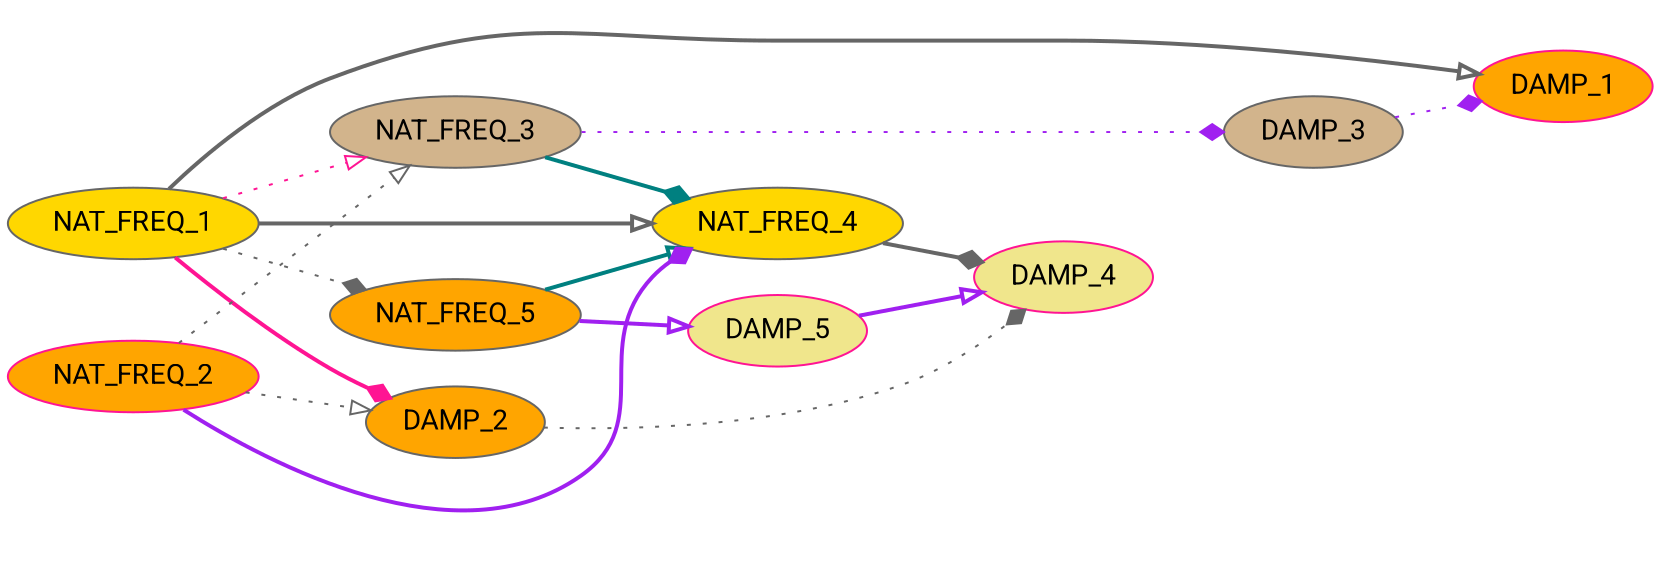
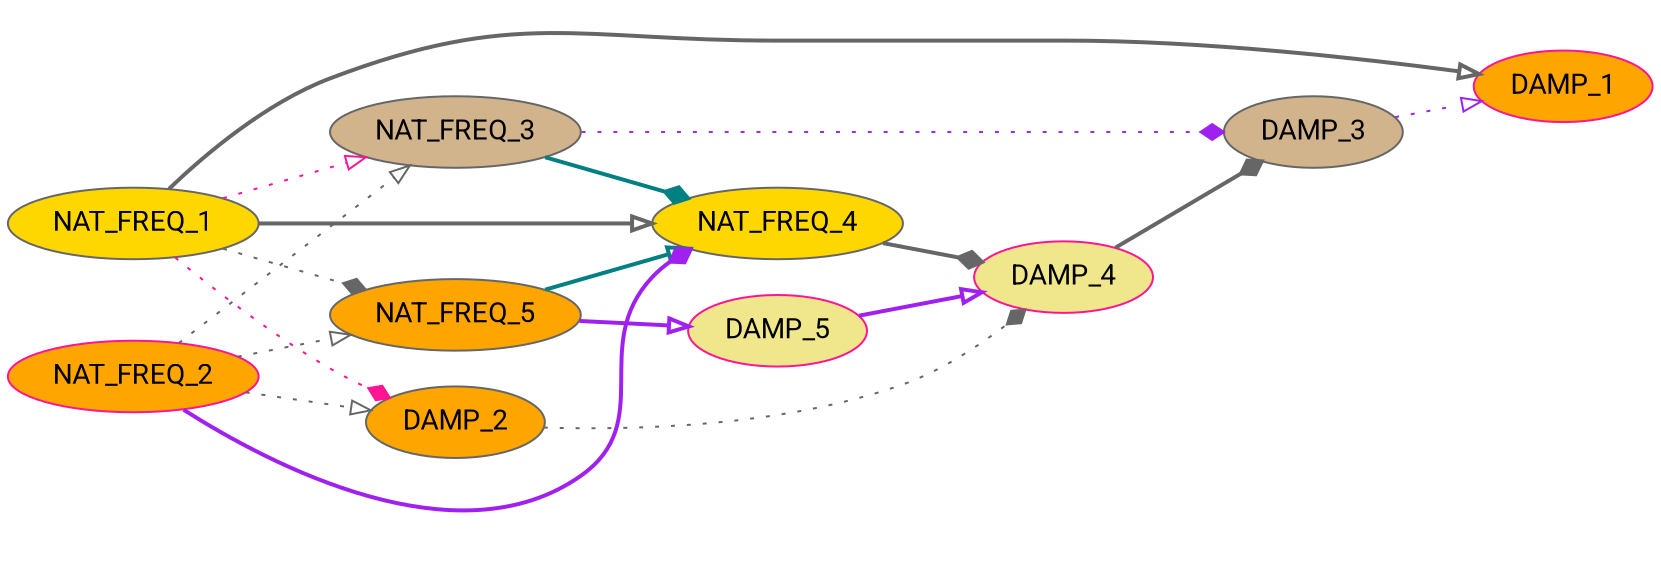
edge "DAMP_3" -> "DAMP_1": arrowhead diamond -> onormal
edge "DAMP_4" -> "DAMP_3": added
edge "NAT_FREQ_1" -> "DAMP_2": style bold -> dotted
edge "NAT_FREQ_2" -> "NAT_FREQ_5": added
